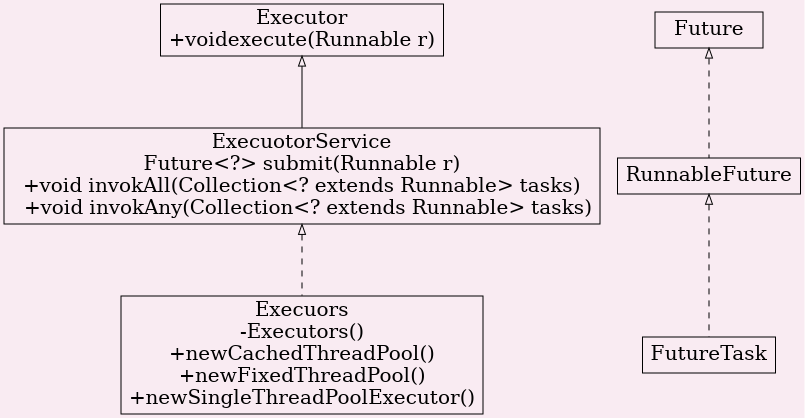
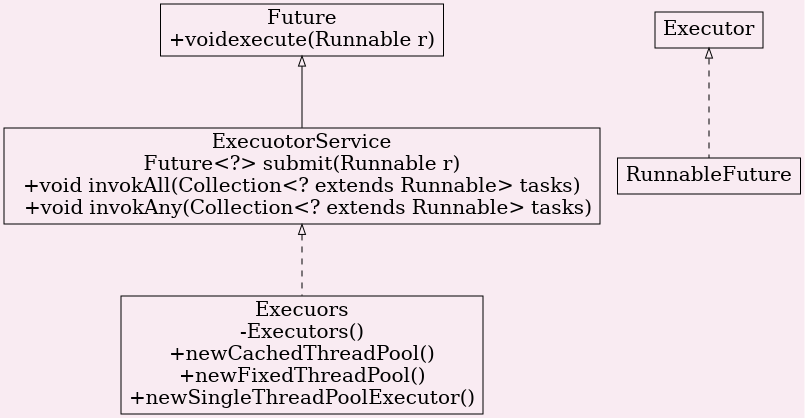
node "Executor +voidexecute(Runnable r)": label "Executor +voidexecute(Runnable r)" -> "Future +voidexecute(Runnable r)"
node "Future": label "Future" -> "Executor"
node "FutureTask": removed
